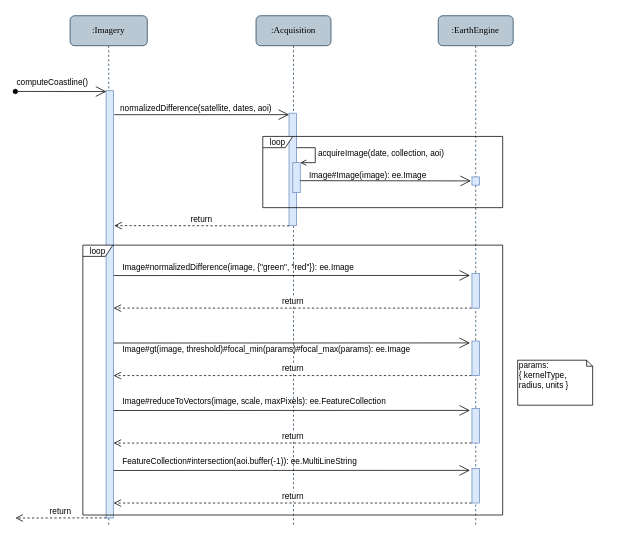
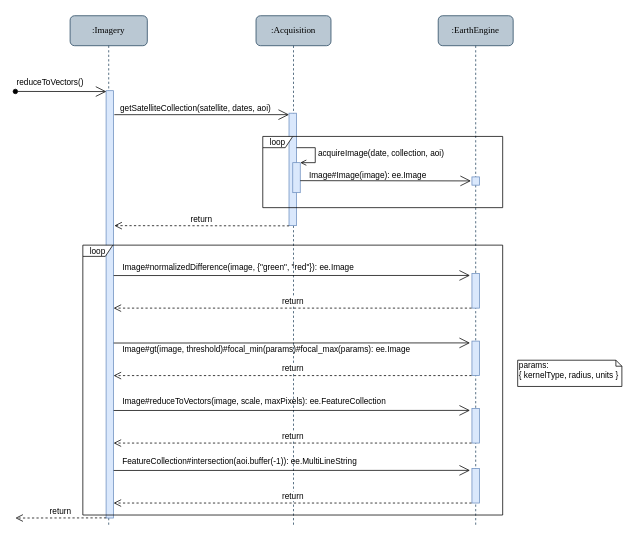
node "computeCoastline()": label "computeCoastline()" -> "reduceToVectors()"
node "normalizedDifference(satellite, dates, aoi)": label "normalizedDifference(satellite, dates, aoi)" -> "getSatelliteCollection(satellite, dates, aoi)"
node "params: { kernelType, radius, units }": size 75x45 -> 104x26
